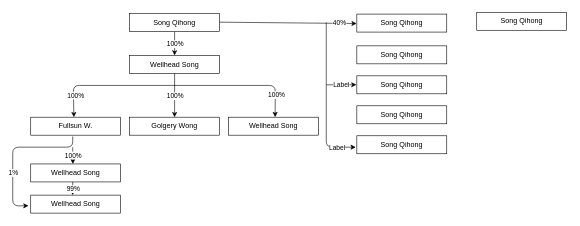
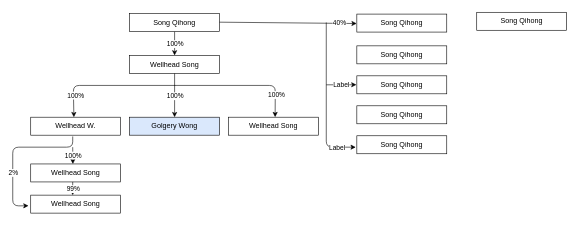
node "Fullsun W.": label "Fullsun W." -> "Wellhead W."
node "Golgery Wong": fillcolor #ffffff -> #dae8fc
node "1%": label "1%" -> "2%"
